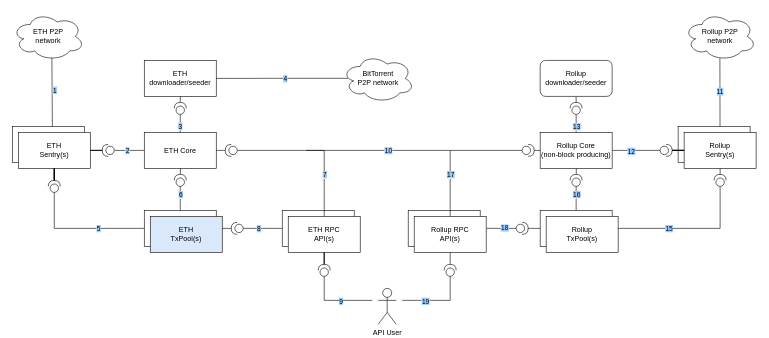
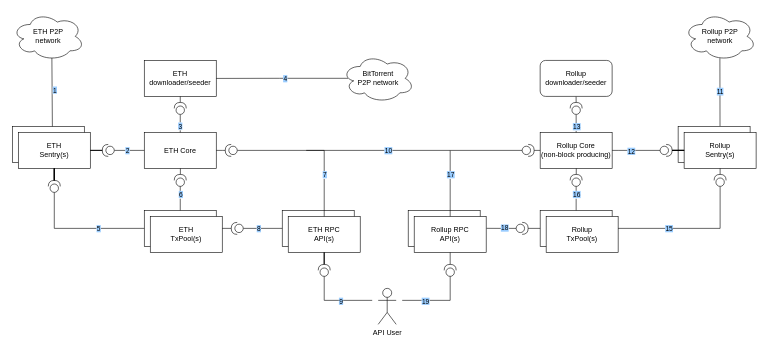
node "ETH TxPool(s)": fillcolor #dae8fc -> #ffffff
